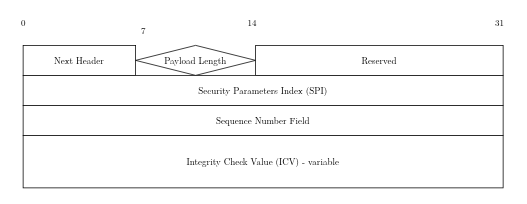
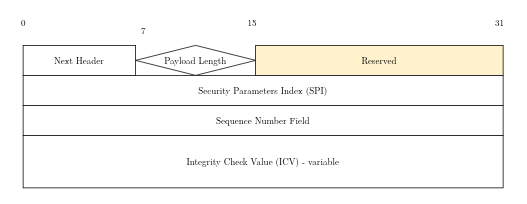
node "14": label "14" -> "15"
node "Reserved": fillcolor #ffffff -> #fff2cc
